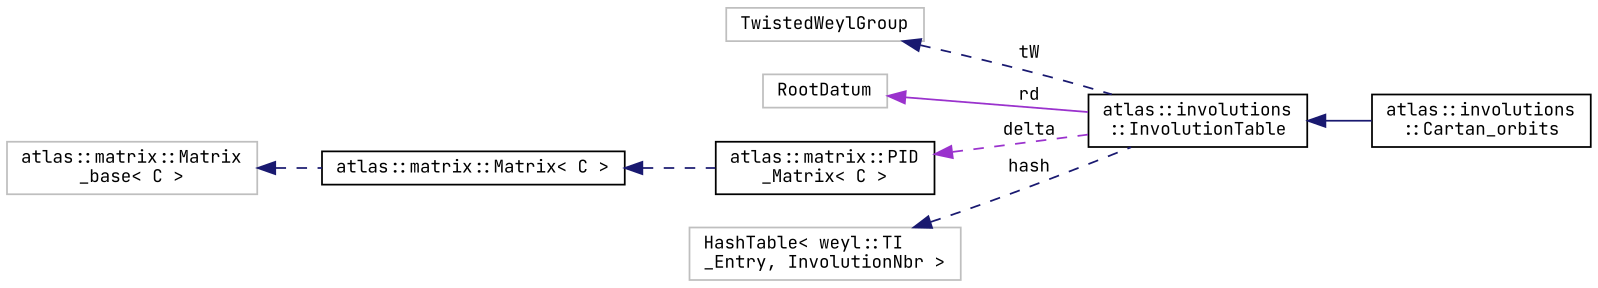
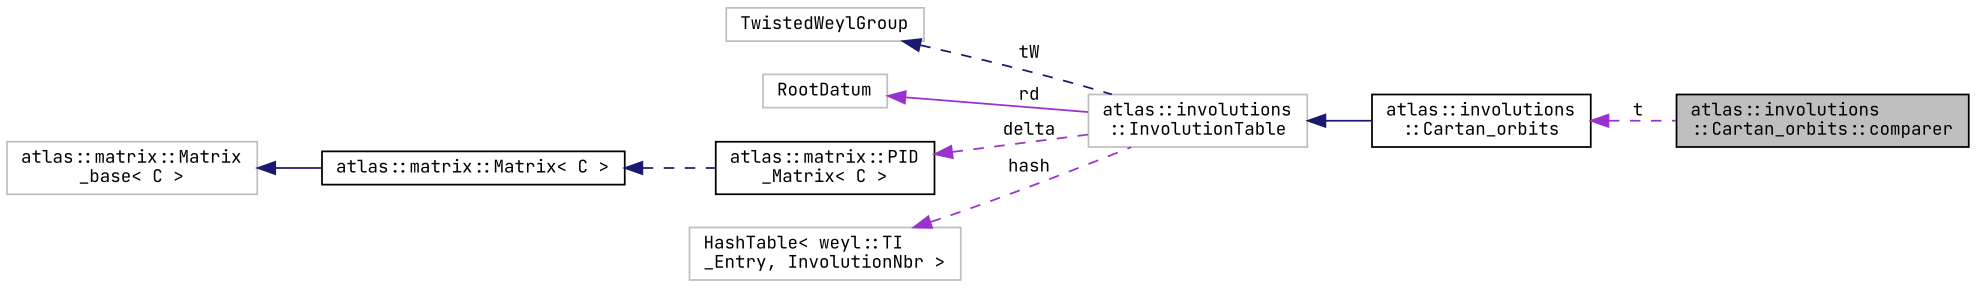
node "atlas::involutions ::InvolutionTable": color black -> grey75
node "atlas::involutions ::Cartan_orbits::comparer": added
edge "atlas::matrix::Matrix< C >" -> "atlas::matrix::Matrix _base< C >": style dashed -> solid
edge "atlas::involutions ::InvolutionTable" -> "HashTable< weyl::TI _Entry, InvolutionNbr >": color midnightblue -> darkorchid3
